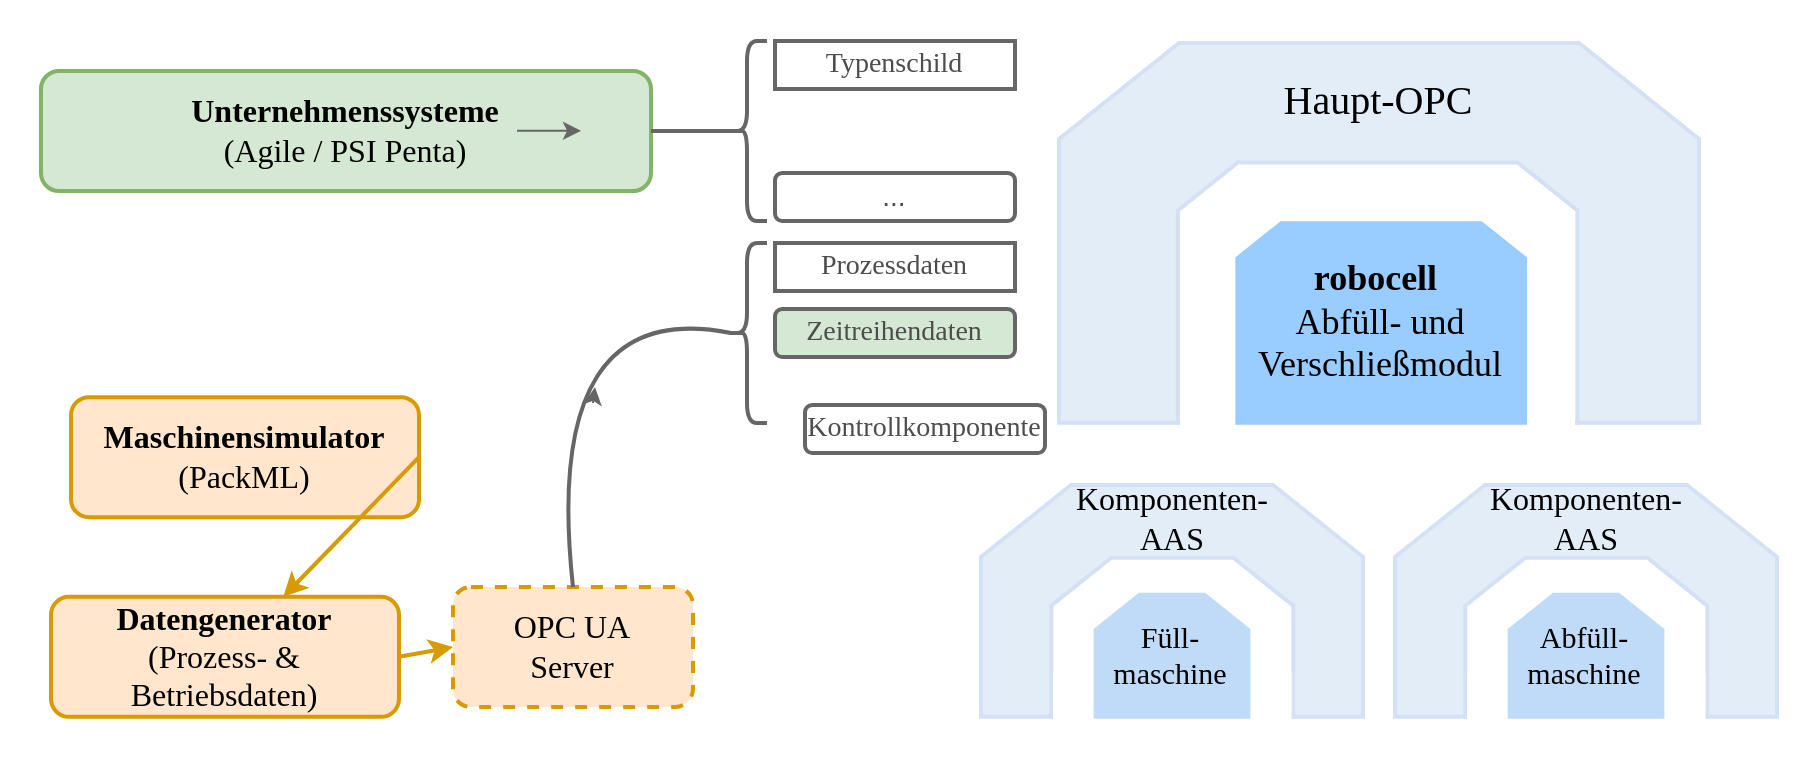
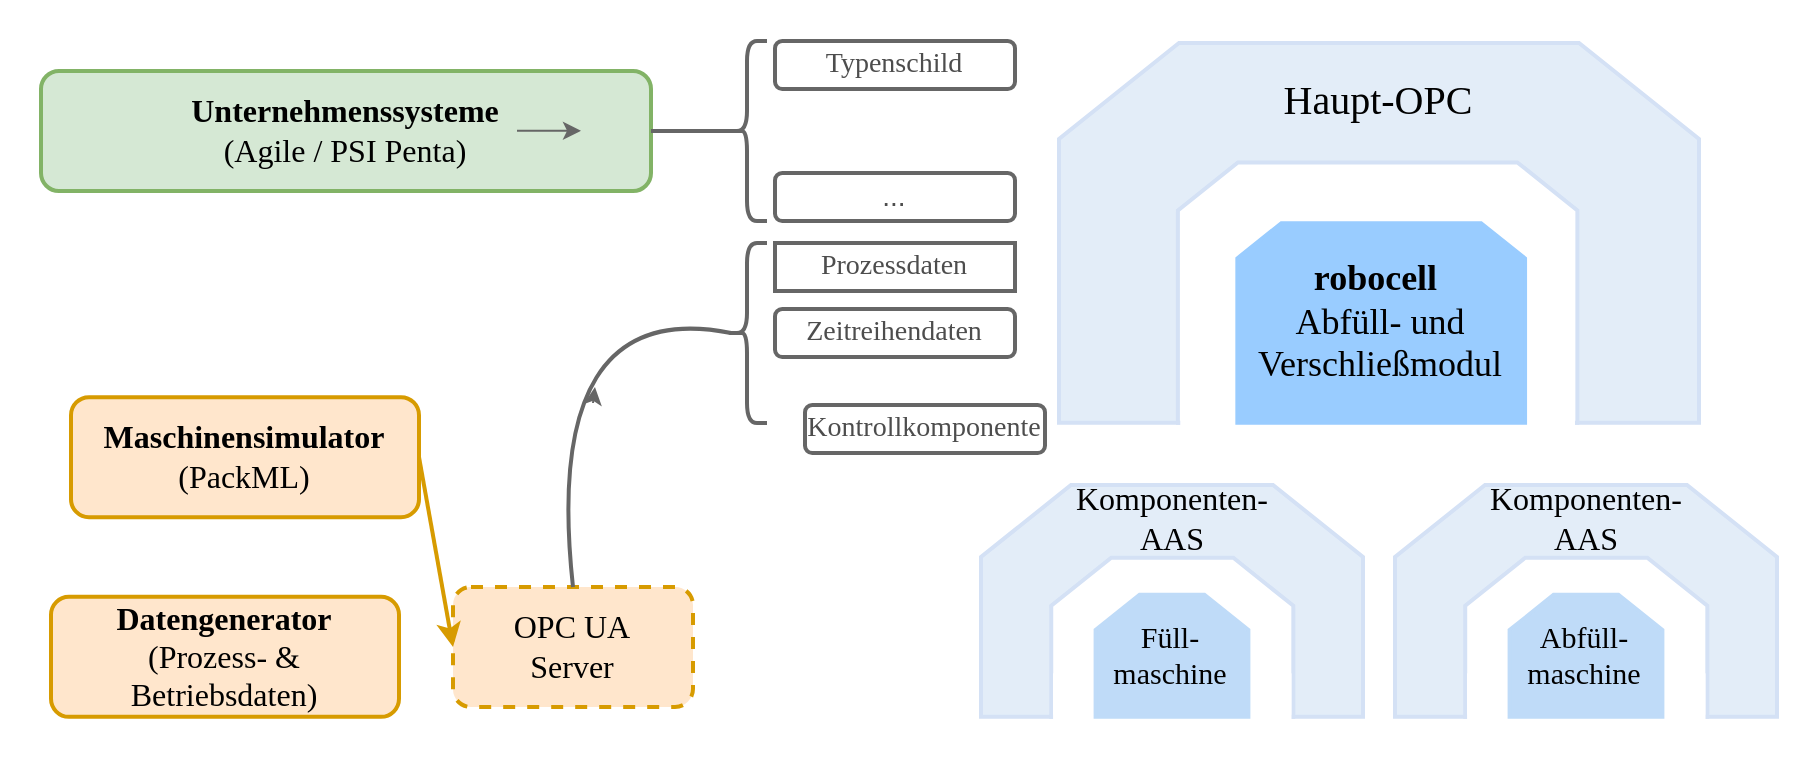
node "Typenschild": shape rectangle -> rounded rectangle
node "Zeitreihendaten": fillcolor #d5e8d4 -> #ffffff
edge "Maschinensimulator (PackML)" -> "Datengenerator (Prozess- & Betriebsdaten)": now "Maschinensimulator (PackML)" -> "OPC UA Server"
edge "Datengenerator (Prozess- & Betriebsdaten)" -> "OPC UA Server": removed
